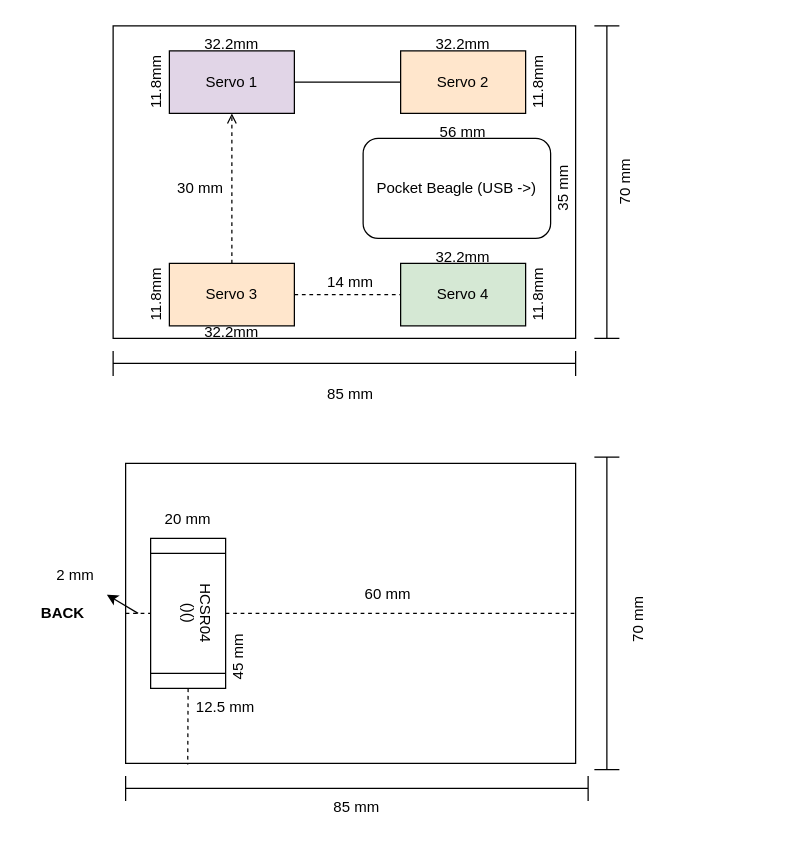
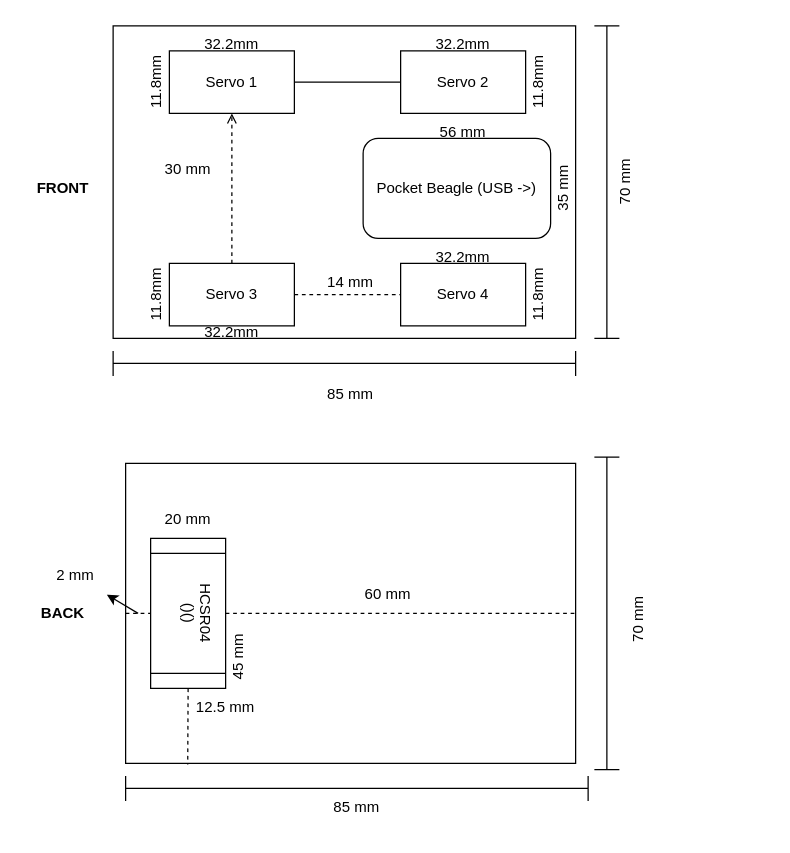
node "Servo 1": fillcolor #e1d5e7 -> #ffffff
node "Servo 2": fillcolor #ffe6cc -> #ffffff
node "FRONT": added
node "30 mm": moved (201, 188) -> (188, 169)
node "Servo 3": fillcolor #ffe6cc -> #ffffff
node "Servo 4": fillcolor #d5e8d4 -> #ffffff
